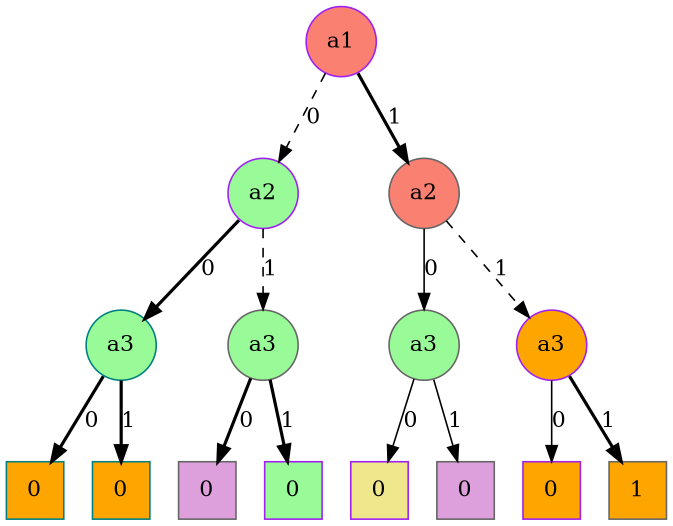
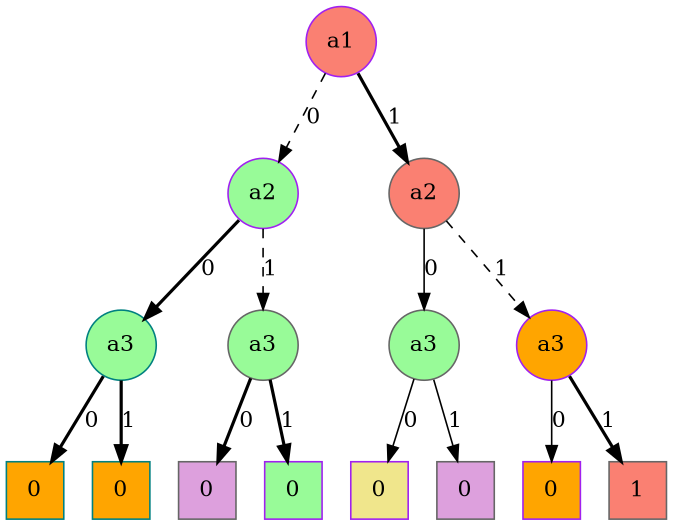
node "1": fillcolor orange -> salmon
